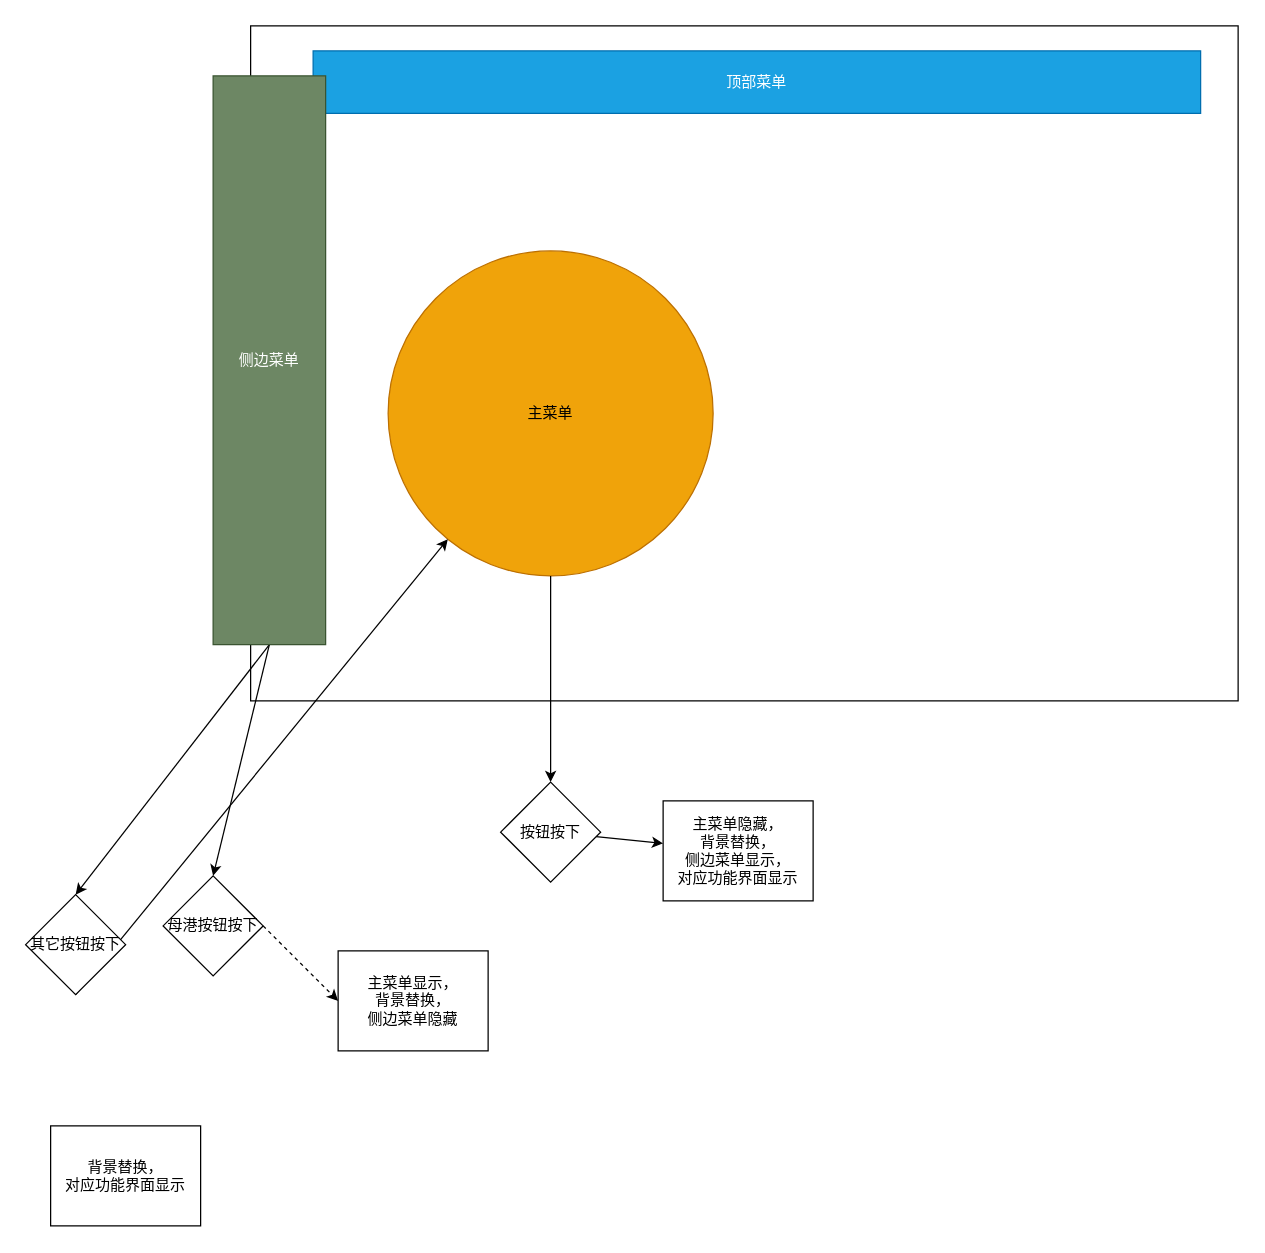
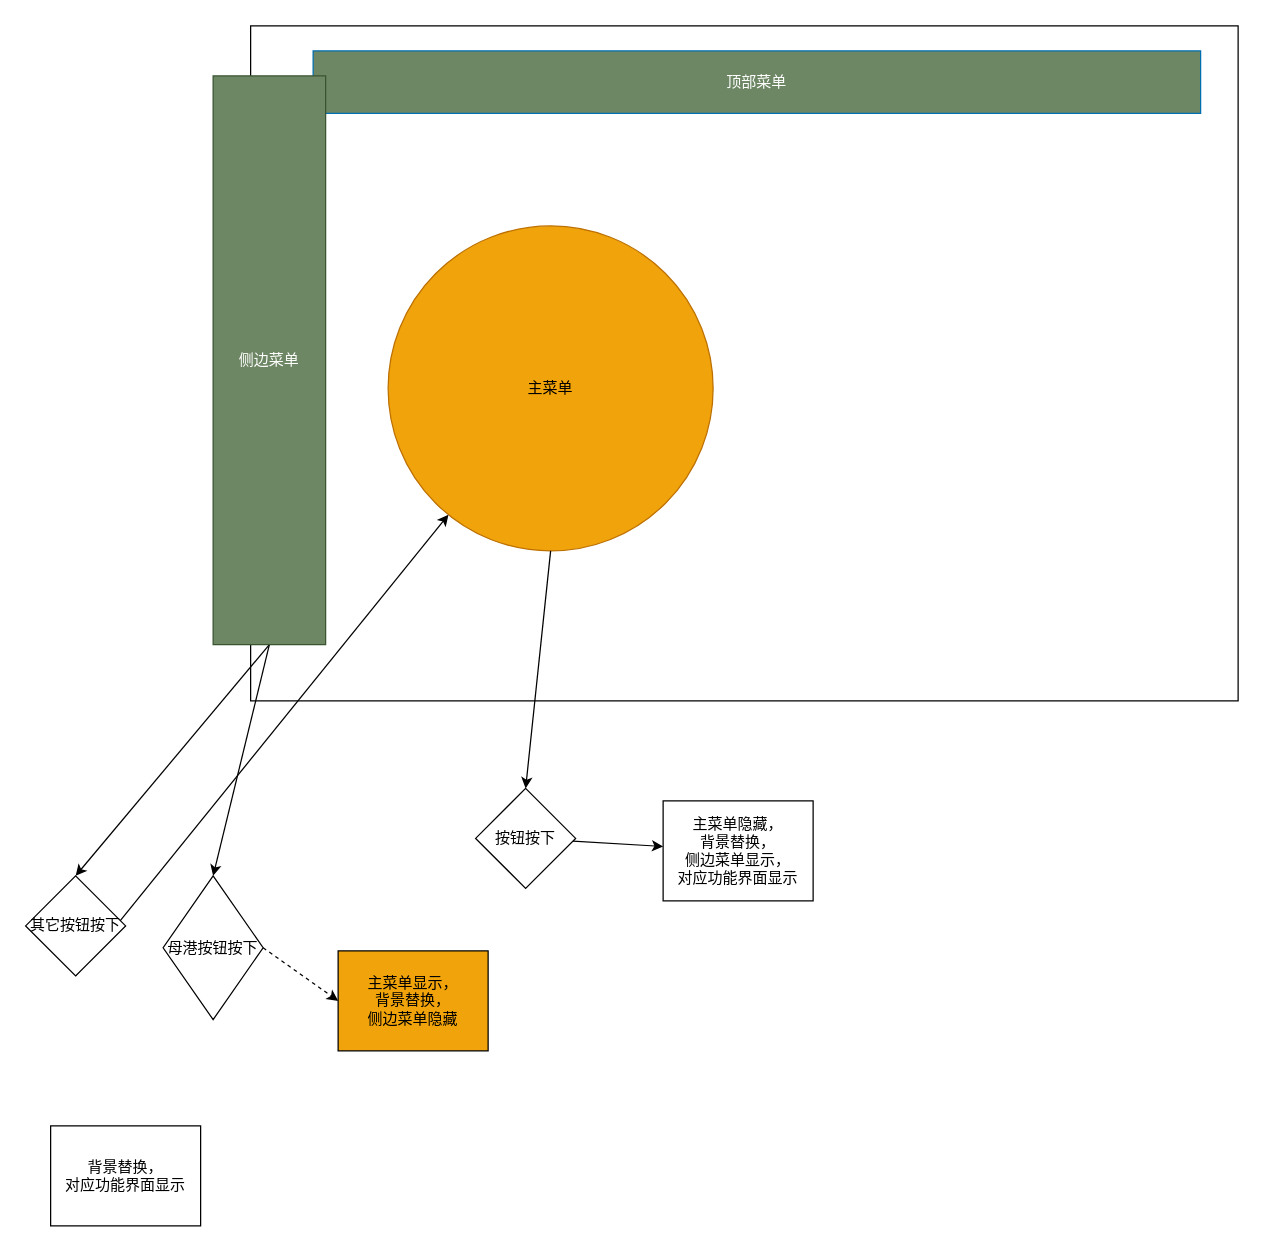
node "顶部菜单": fillcolor #1ba1e2 -> #6d8764
node "主菜单": moved (551, 413) -> (551, 388)
node "按钮按下": moved (551, 832) -> (526, 838)
node "母港按钮按下": size 100x100 -> 100x144
node "其它按钮按下": moved (76, 944) -> (76, 926)
node "主菜单显示， 背景替换， 侧边菜单隐藏": fillcolor #ffffff -> #f0a30a
